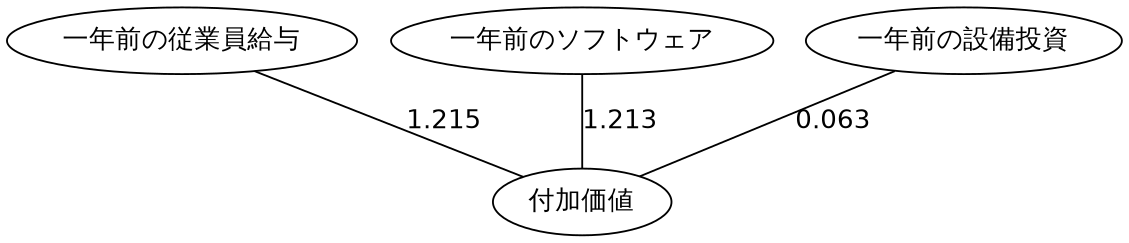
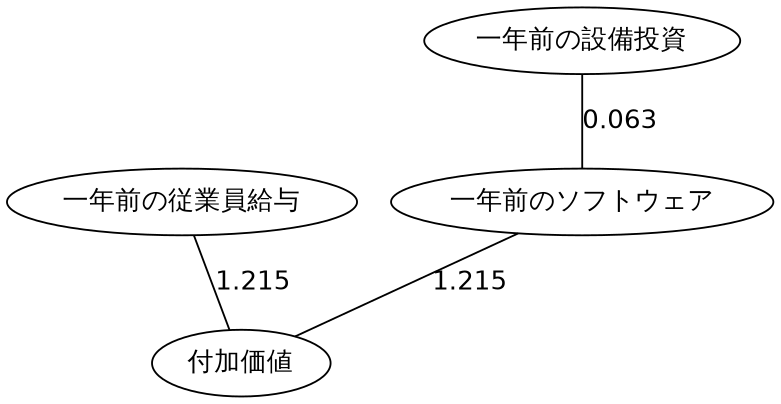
edge "一年前のソフトウェア" -- "付加価値": label "1.213" -> "1.215"
edge "一年前の設備投資" -- "付加価値": now "一年前の設備投資" -- "一年前のソフトウェア"
